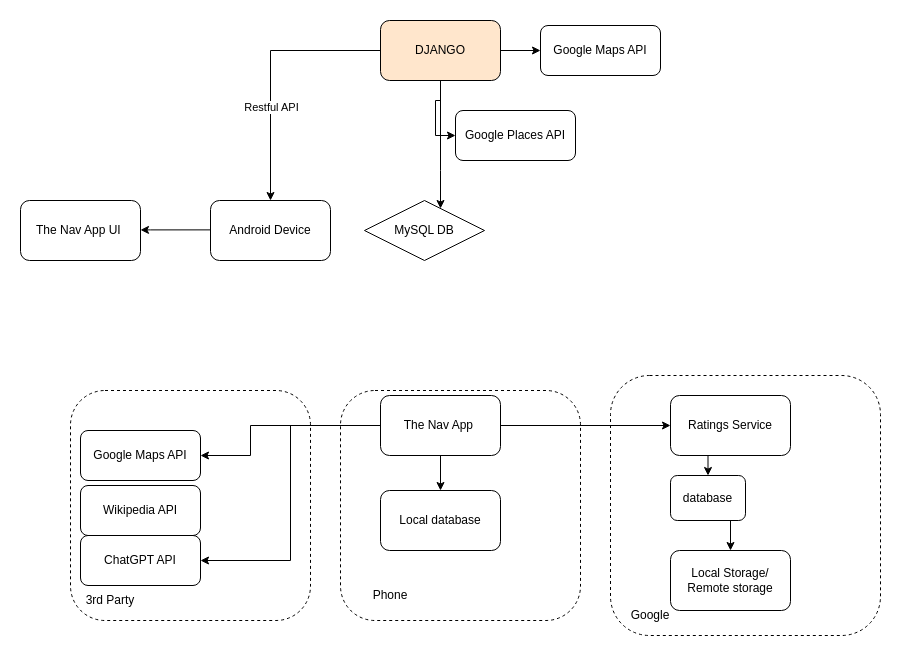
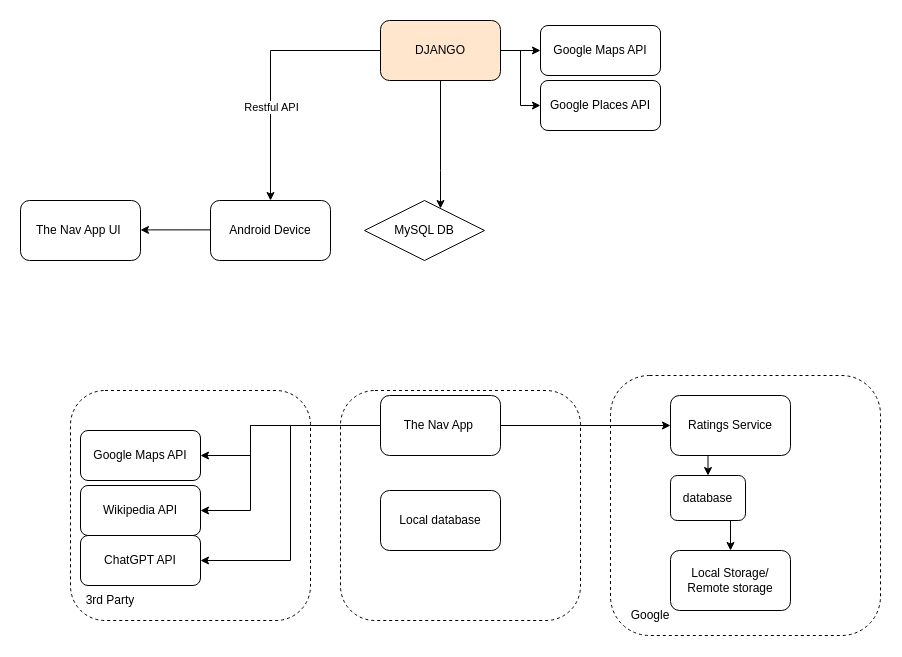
node "Google Places API": moved (516, 136) -> (601, 106)
edge "The Nav App" -> "Local database": removed
edge "The Nav App" -> "Wikipedia API": added
node "Phone": removed
